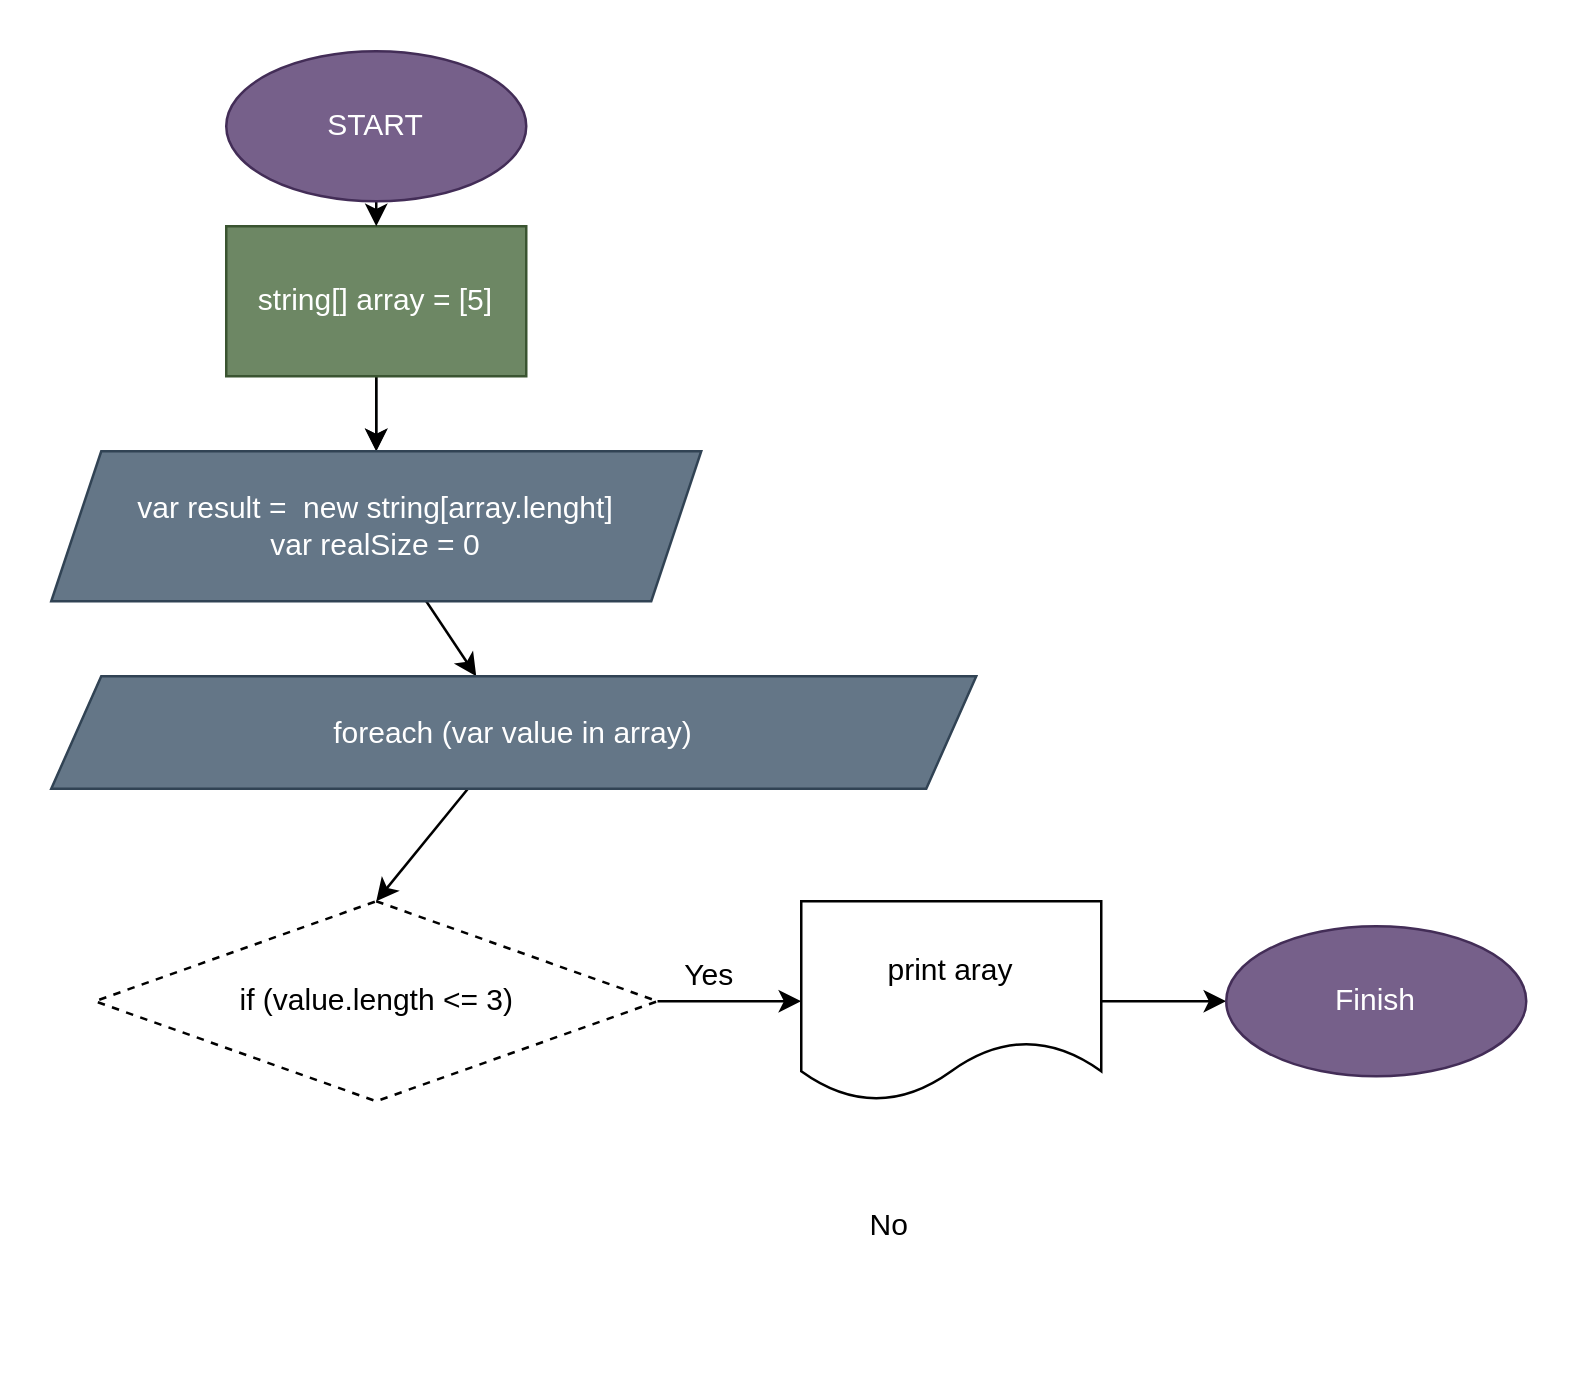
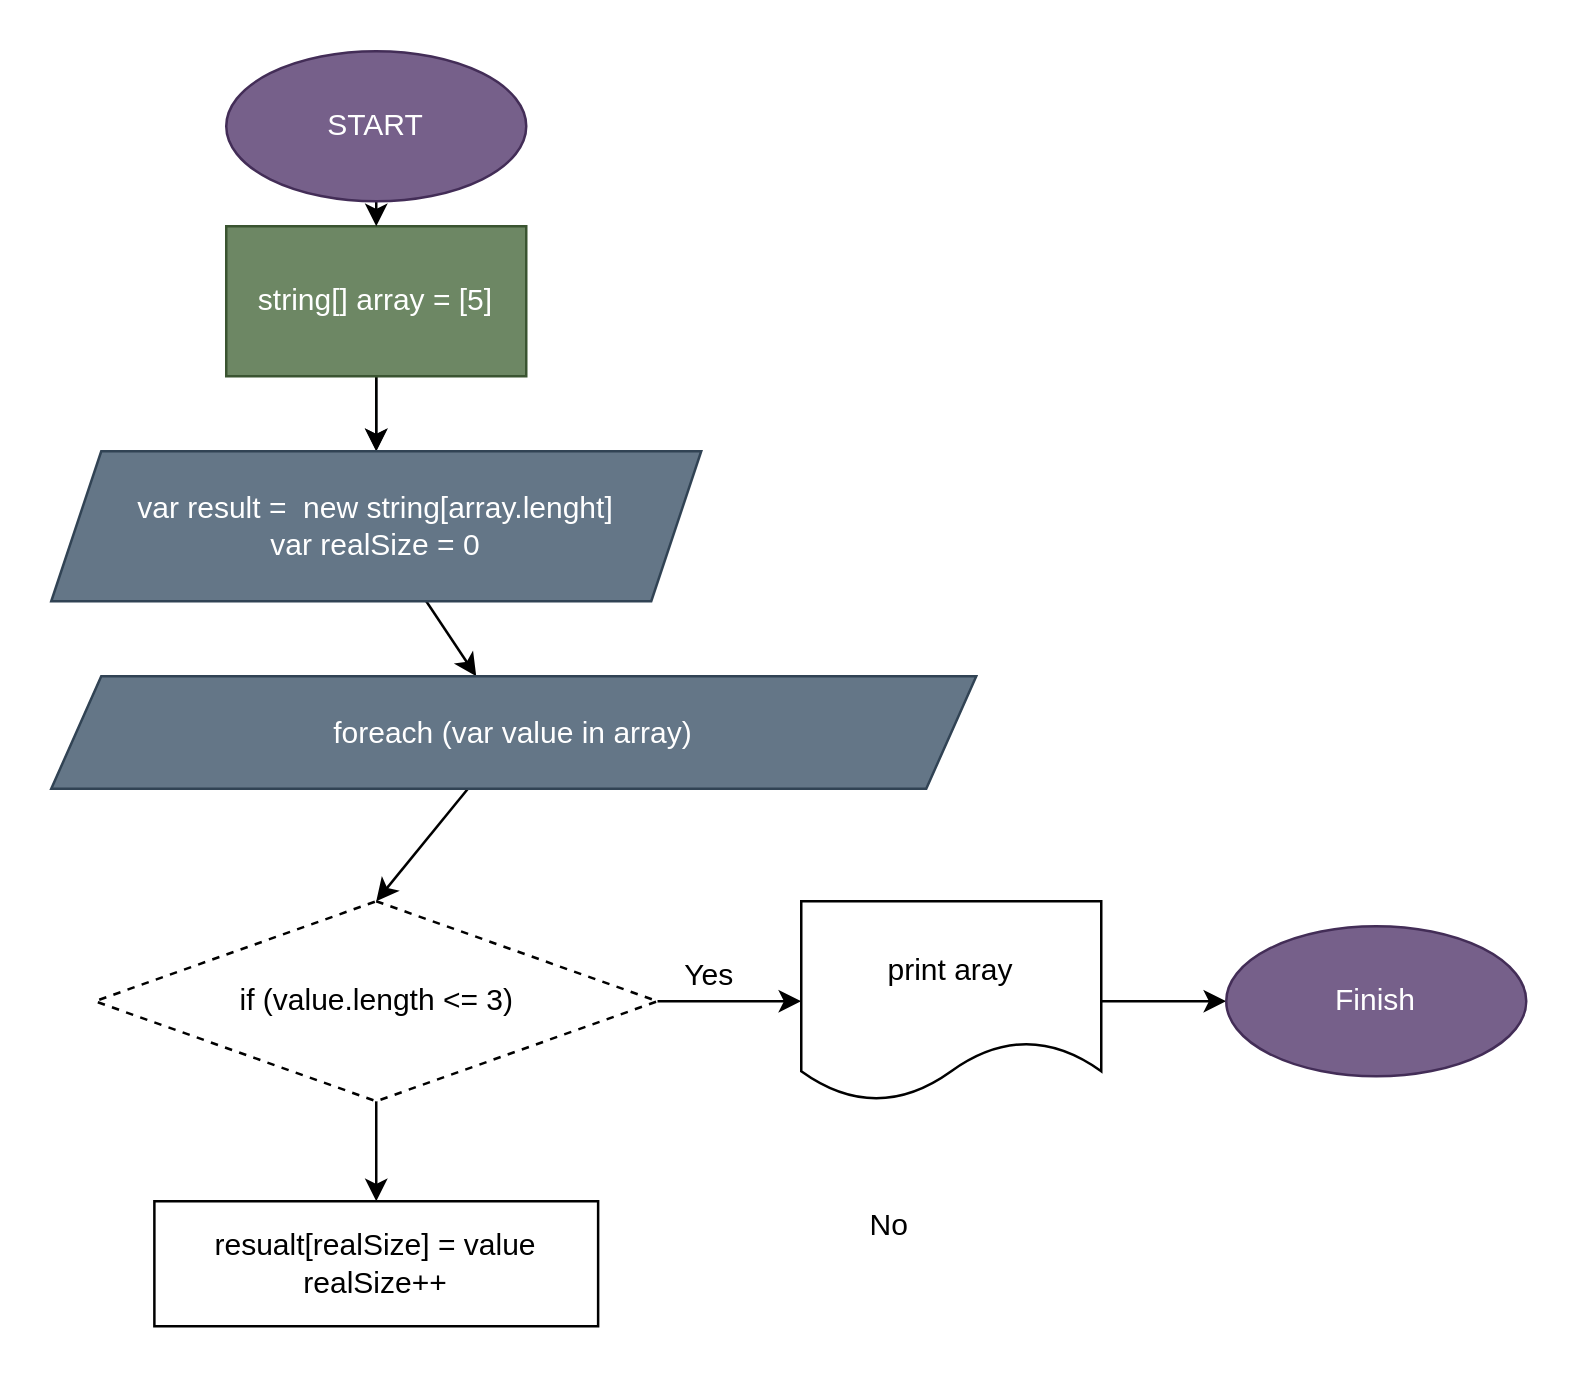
edge "if (value.length <= 3)" -> "resualt[realSize] = value realSize++": added
node "resualt[realSize] = value realSize++": added
